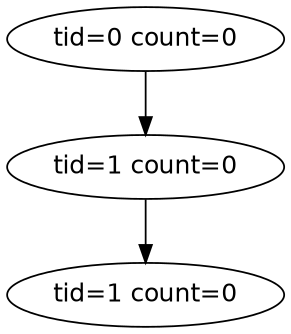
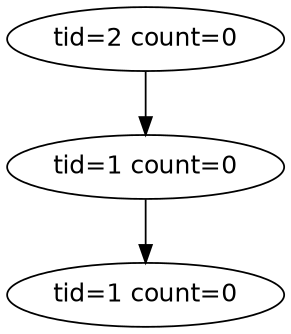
node "tid=0 count=0": label "tid=0 count=0" -> "tid=2 count=0"
